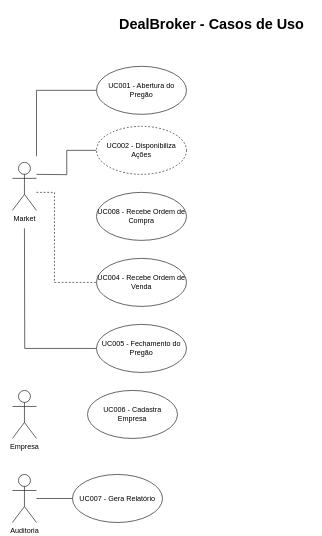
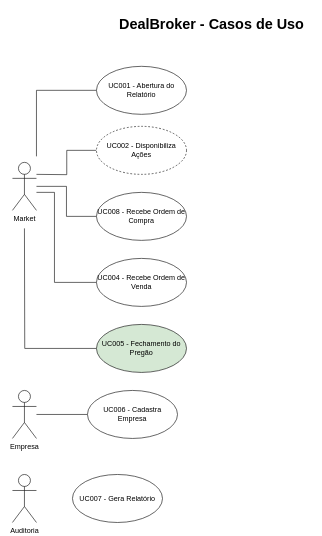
node "UC001 - Abertura do Pregão": label "UC001 - Abertura do Pregão" -> "UC001 - Abertura do Relatório"
edge "Market" -- "UC008 - Recebe Ordem de Compra": added
edge "Market" -- "UC004 - Recebe Ordem de Venda": style dashed -> solid
node "UC005 - Fechamento do Pregão": fillcolor #ffffff -> #d5e8d4
edge "Empresa" -- "UC006 - Cadastra Empresa": added
edge "Auditoria" -- "UC007 - Gera Relatório": removed
